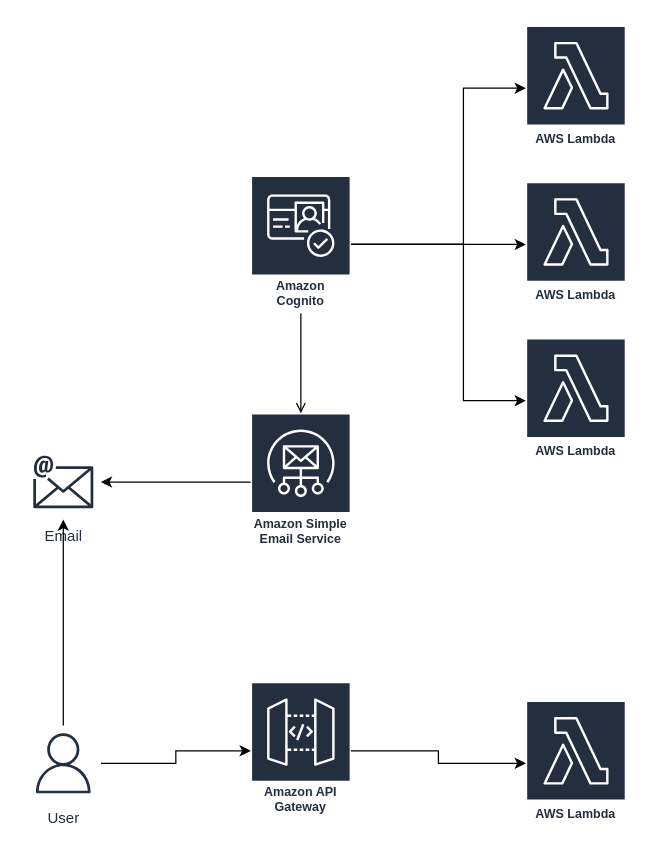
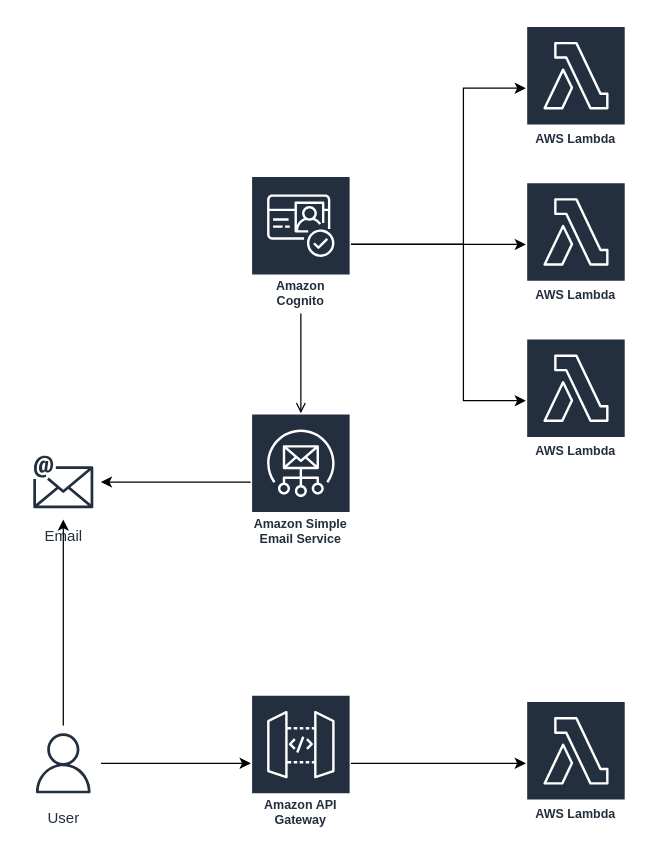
node "Amazon API Gateway": moved (301, 751) -> (301, 763)
